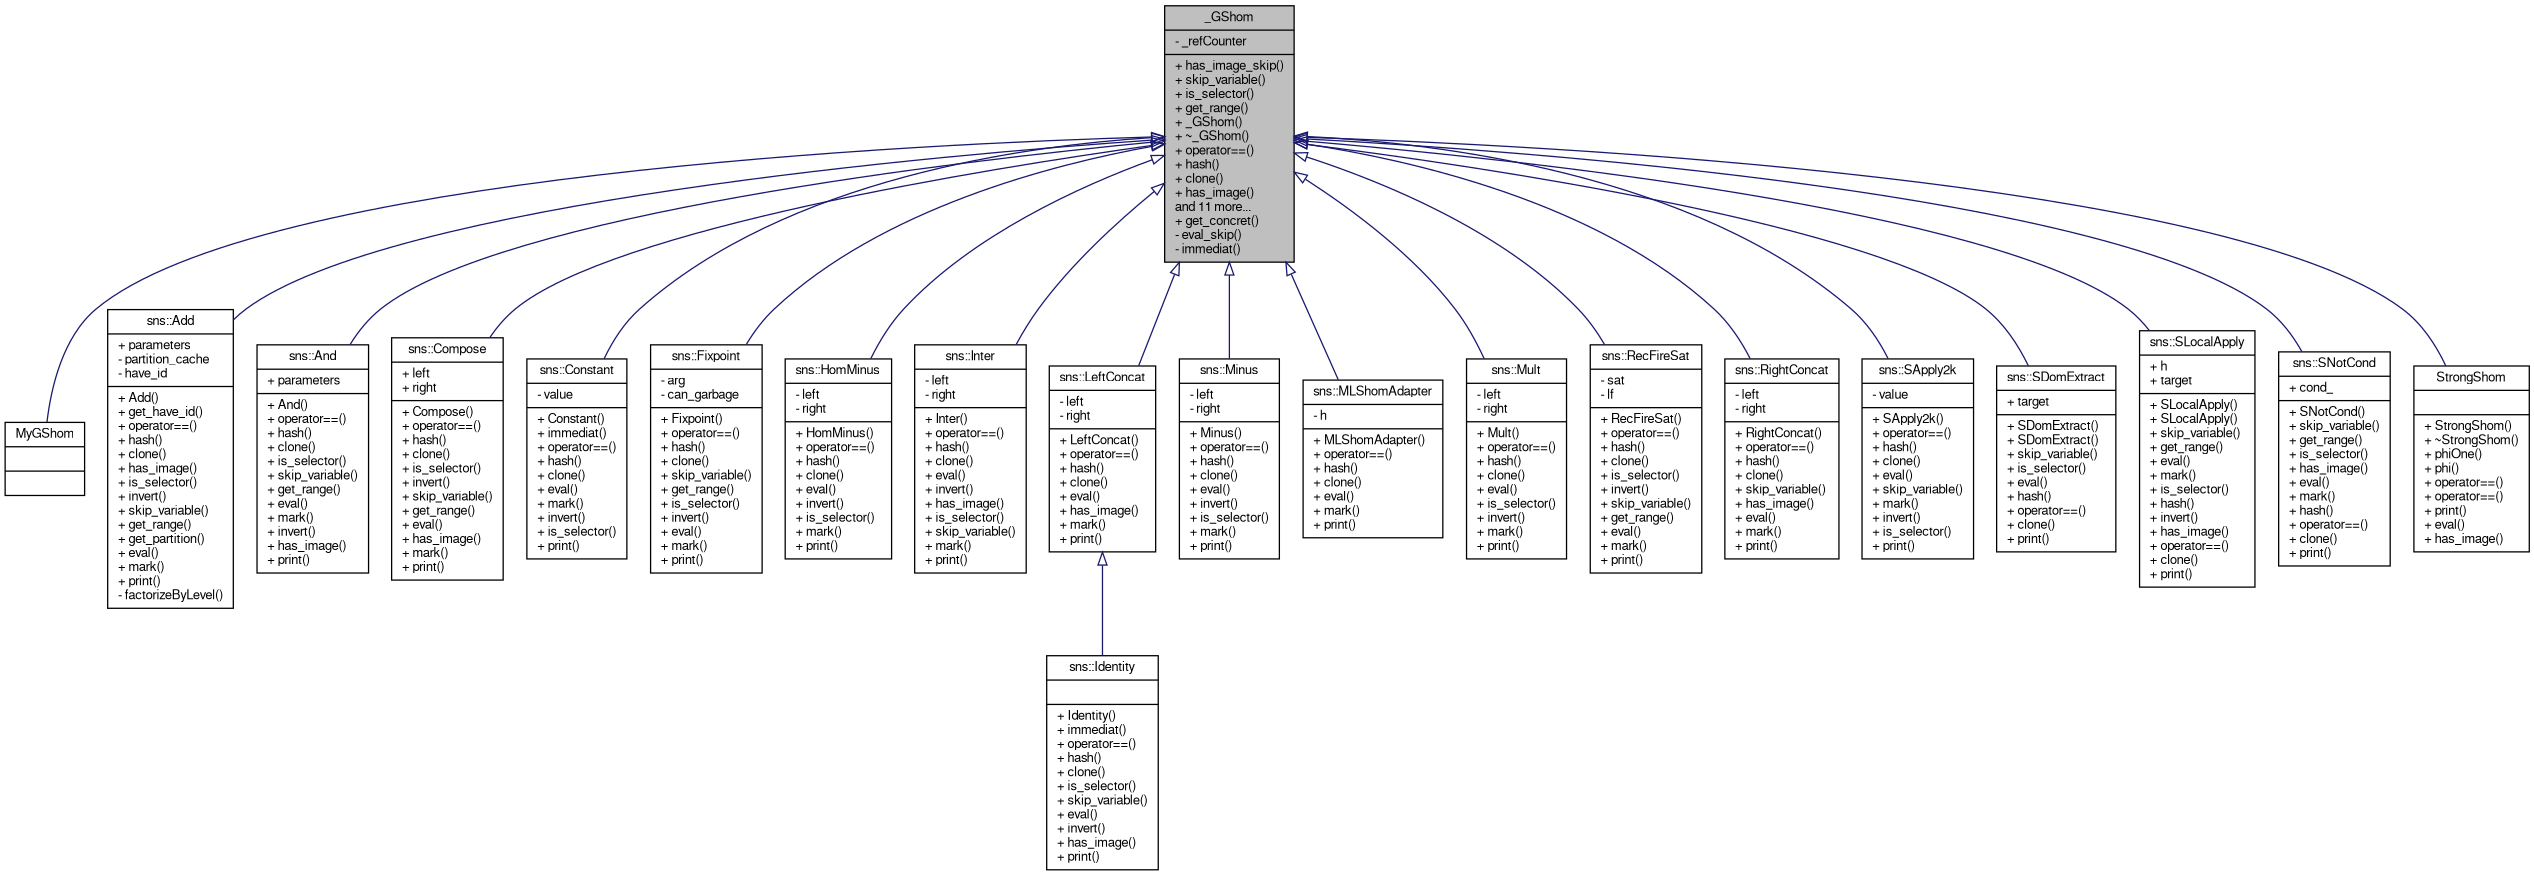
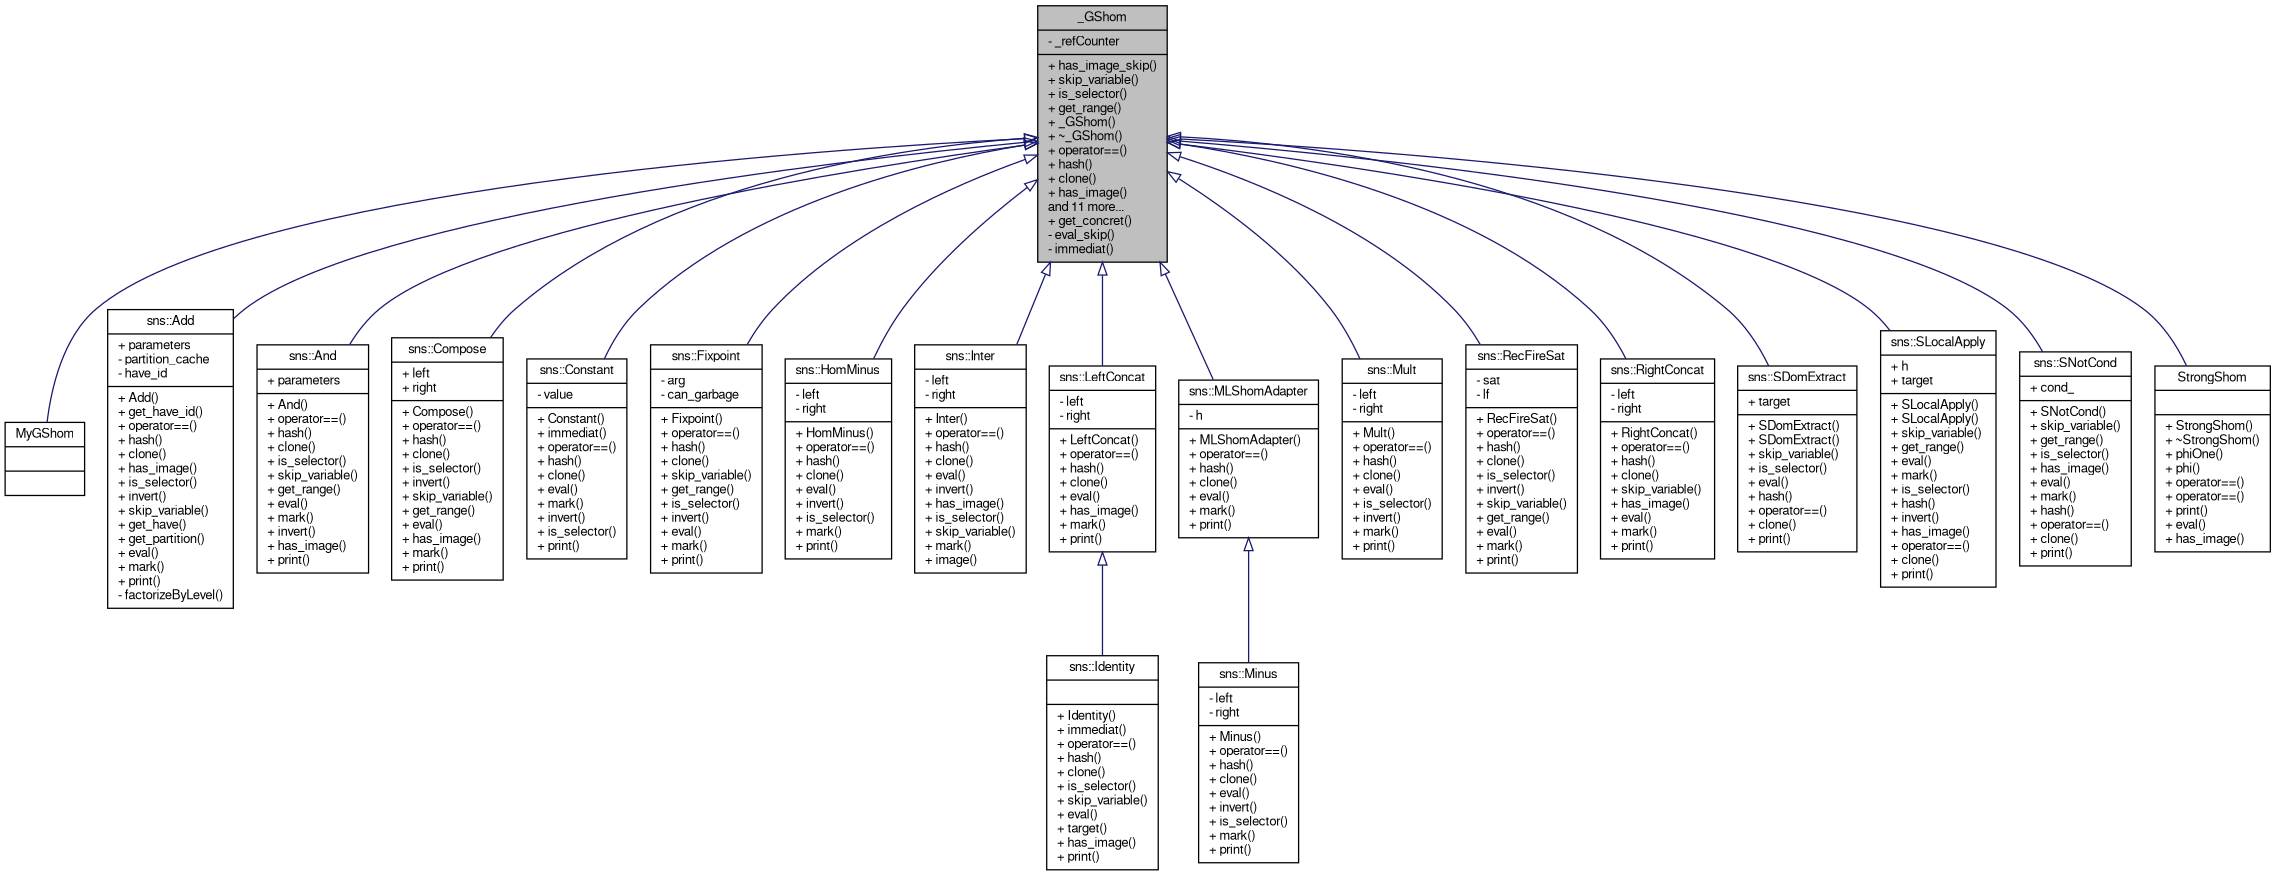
edge "sns::Minus" -> "_GShom": now "sns::Minus" -> "sns::MLShomAdapter"
node "sns::SApply2k": removed
node "sns::Add": text "+ get_range()" -> "+ get_have()"
node "sns::Inter": text "+ print()" -> "+ image()"
node "sns::Identity": text "+ invert()" -> "+ target()"
